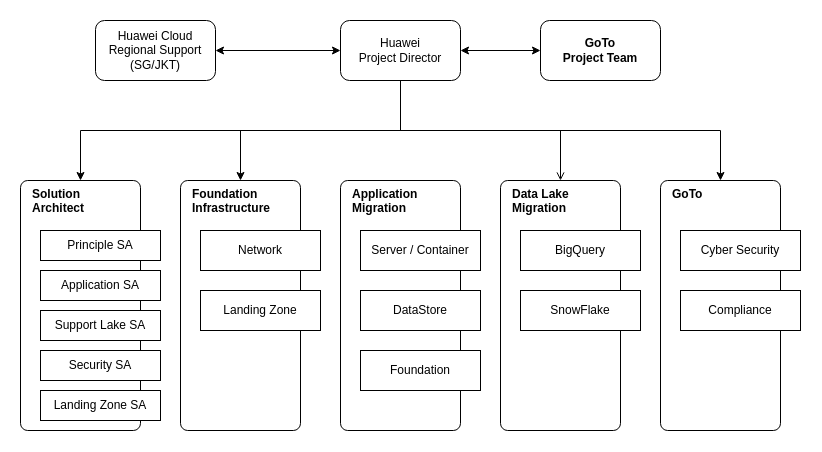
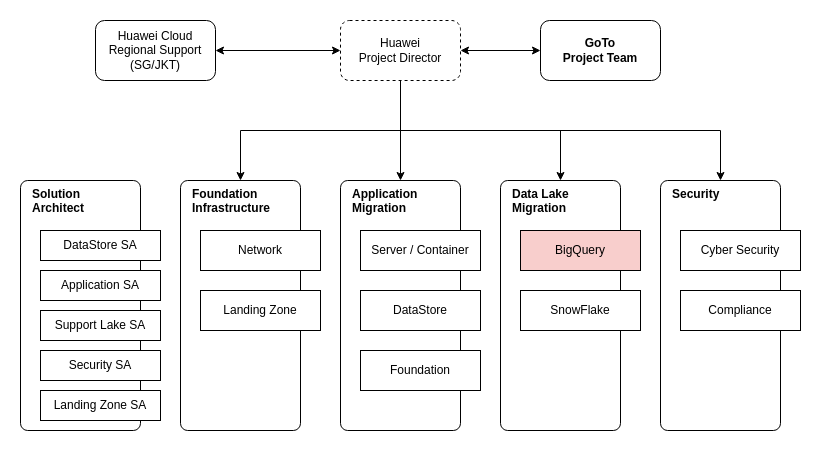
node "Huawei Project Director": style solid -> dashed
edge "Huawei Project Director" -> "Solution Architect": removed
edge "Huawei Project Director" -> "Application Migration": added
edge "Huawei Project Director" -> "Data Lake Migration": arrowhead open -> classic
node "GoTo": label "GoTo" -> "Security"
node "Principle SA": label "Principle SA" -> "DataStore SA"
node "BigQuery": fillcolor #ffffff -> #f8cecc
